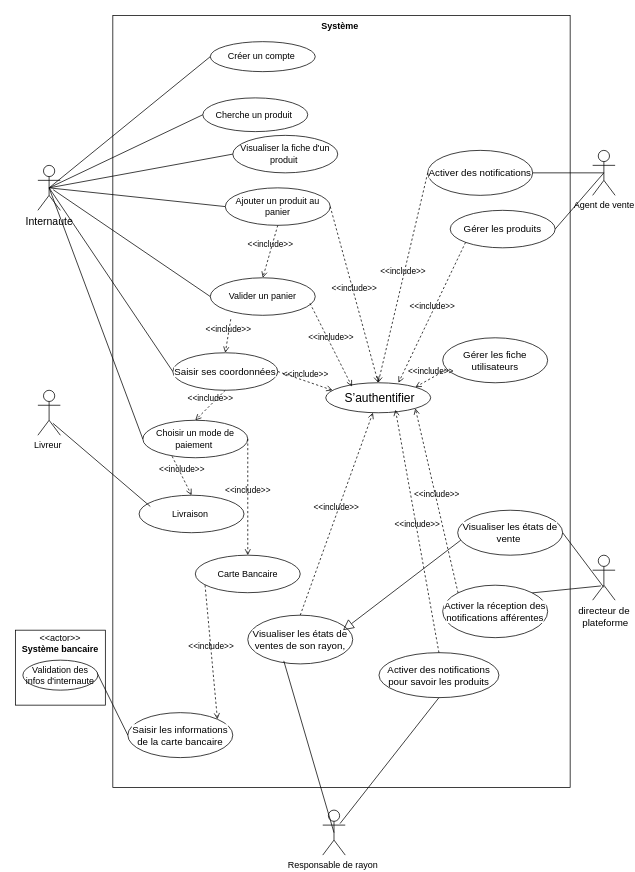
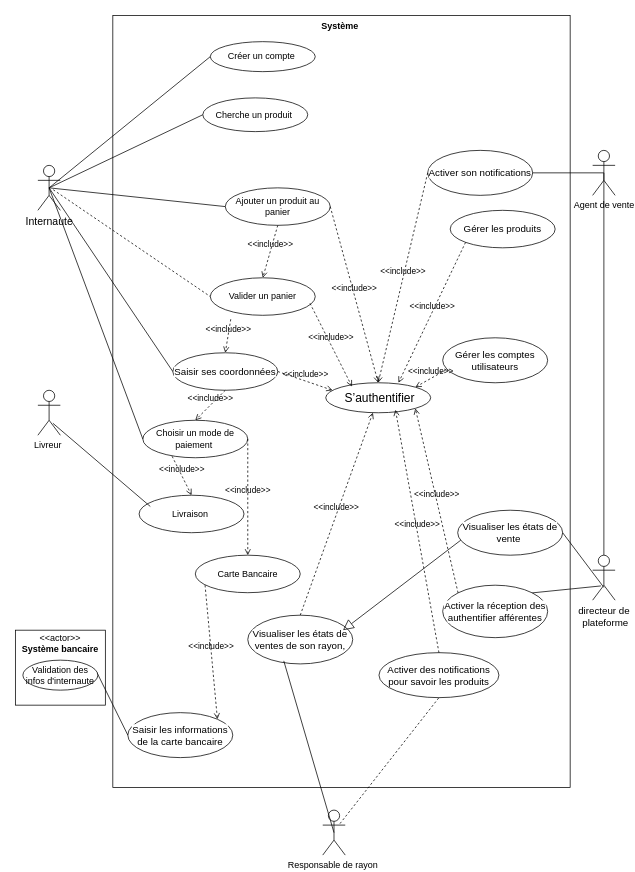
node "Visualiser la fiche d'un produit": removed
edge "Visualiser la fiche d'un produit" -- "Internaute": removed
node "Activer des notifications": label "Activer des notifications" -> "Activer son notifications"
edge "Agent de vente" -- "Gérer les produits": now "Agent de vente" -- "directeur de plateforme"
edge "Internaute" -- "Valider un panier": style solid -> dashed
node "Gérer les fiche utilisateurs": label "Gérer les fiche utilisateurs" -> "Gérer les comptes utilisateurs"
node "Activer la réception des notifications afférentes": label "Activer la réception des notifications afférentes" -> "Activer la réception des authentifier afférentes"
edge "Activer des notifications pour savoir les produits" -- "Responsable de rayon": style solid -> dashed
